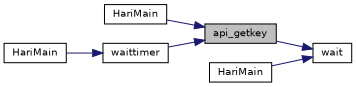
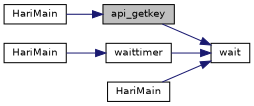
edge "waittimer" -> "api_getkey": now "waittimer" -> "wait"
